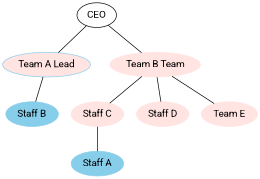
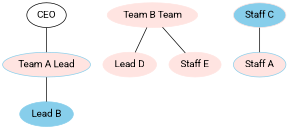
edge "CEO" -- "Team B Team": removed
edge "Team B Team" -- "Staff C": removed
node "Staff B": label "Staff B" -> "Lead B"
node "Staff C": fillcolor mistyrose -> skyblue
node "Staff D": label "Staff D" -> "Lead D"
node "Team E": label "Team E" -> "Staff E"
node "Staff A": fillcolor skyblue -> mistyrose
